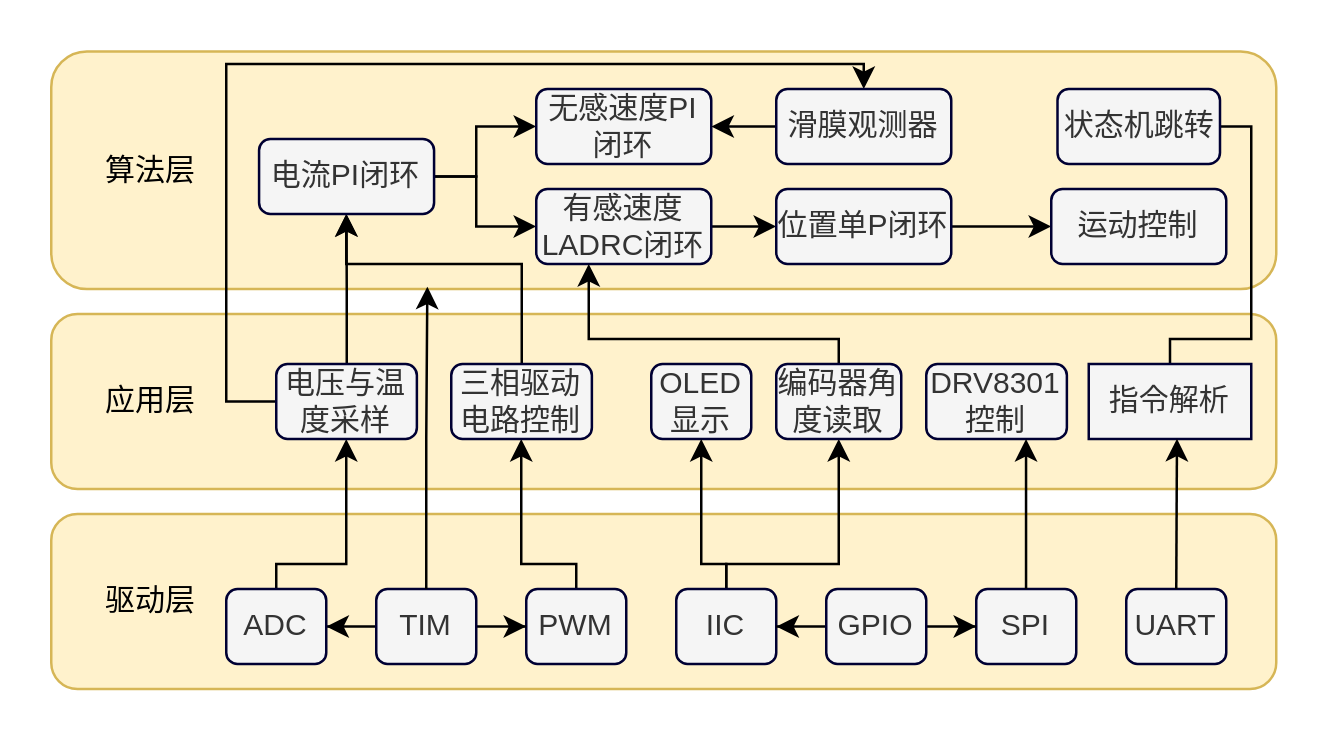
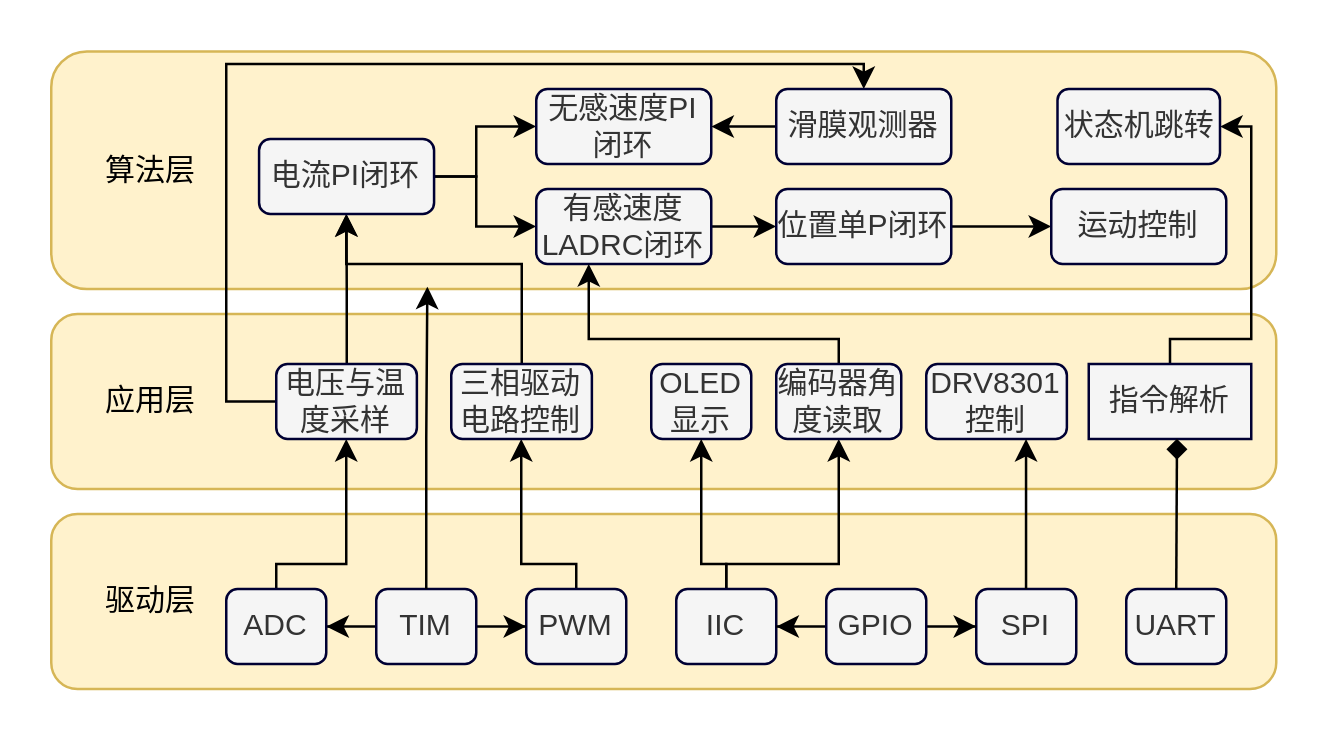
edge "状态机跳转" -- "指令解析": arrowhead none -> classic
edge "UART" -> "指令解析": arrowhead classic -> diamond
